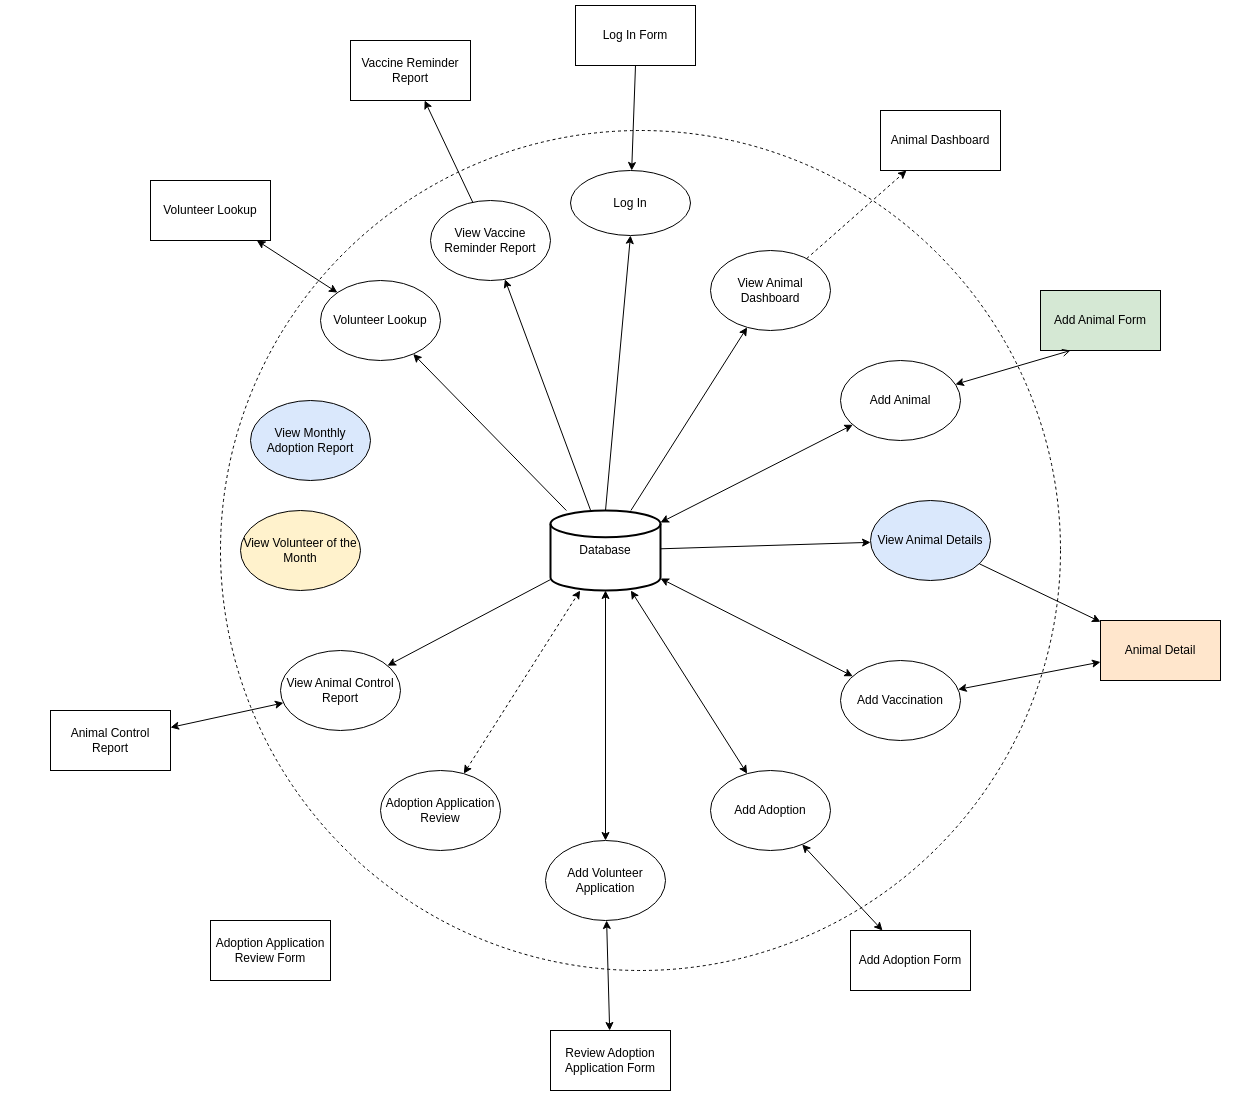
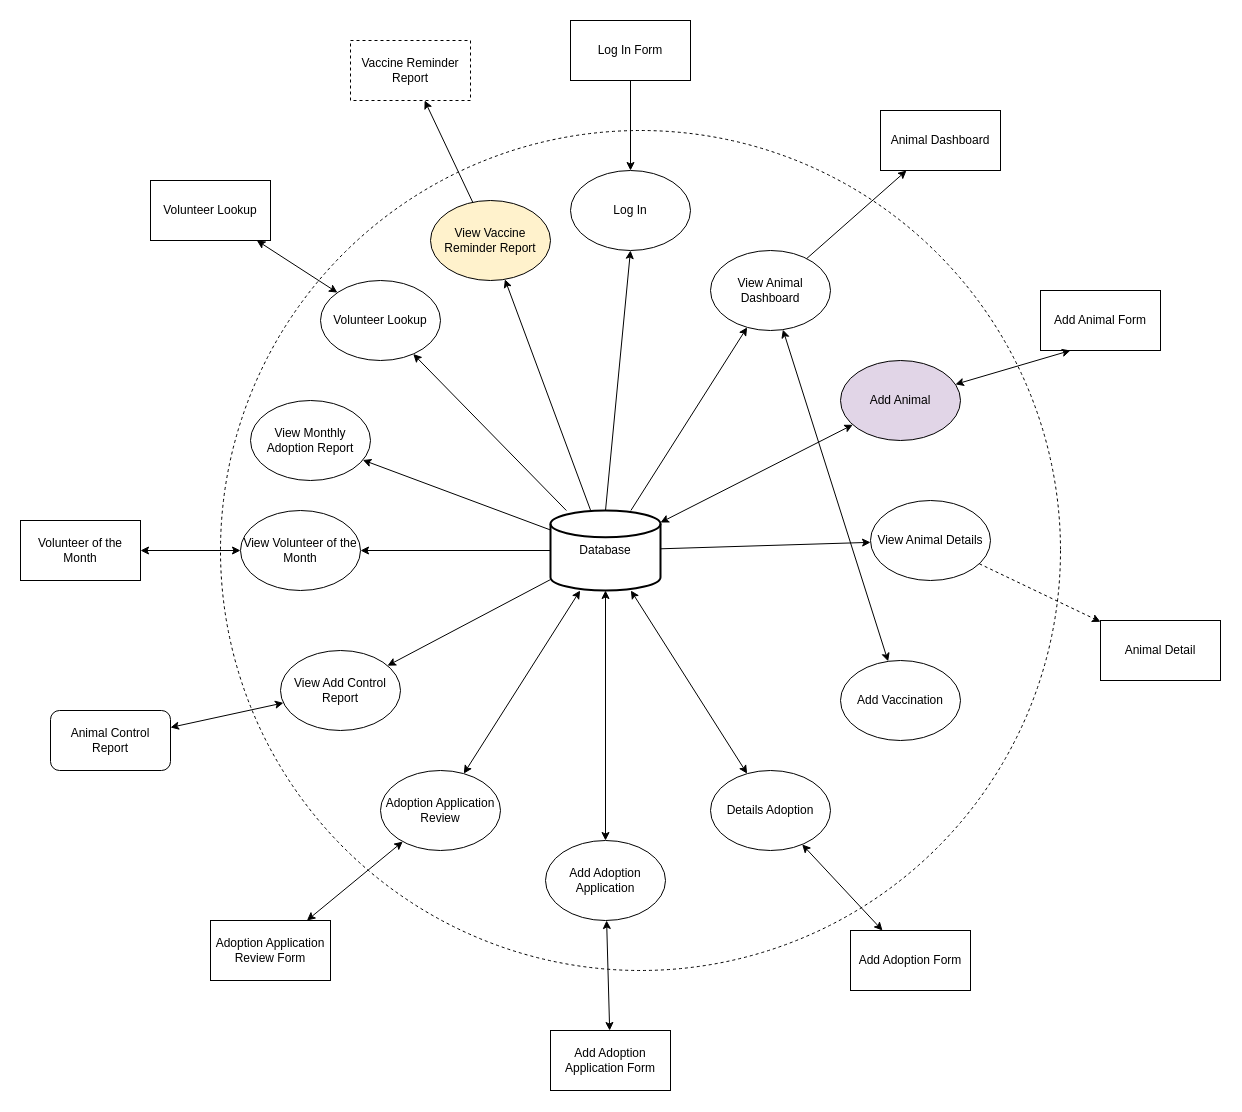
node "Log In Form": moved (636, 36) -> (631, 51)
node "Vaccine Reminder Report": style solid -> dashed
node "Log In": size 120x65 -> 120x80
edge "View Animal Dashboard" -> "Animal Dashboard": style dashed -> solid
node "View Vaccine Reminder Report": fillcolor #ffffff -> #fff2cc
node "Add Animal Form": fillcolor #d5e8d4 -> #ffffff
edge "Add Animal Form" -- "Add Animal": arrowhead open -> classic
node "Add Animal": fillcolor #ffffff -> #e1d5e7
node "View Monthly Adoption Report": fillcolor #dae8fc -> #ffffff
edge "Database" -> "View Monthly Adoption Report": added
node "View Animal Details": fillcolor #dae8fc -> #ffffff
node "Volunteer of the Month": added
edge "Volunteer of the Month" -- "View Volunteer of the Month": added
node "View Volunteer of the Month": fillcolor #fff2cc -> #ffffff
edge "Database" -> "View Volunteer of the Month": added
edge "View Animal Details" -> "Animal Detail": style solid -> dashed
edge "Database" -- "Add Vaccination": now "View Animal Dashboard" -- "Add Vaccination"
node "Animal Detail": fillcolor #ffe6cc -> #ffffff
edge "Animal Detail" -- "Add Vaccination": removed
edge "Database" -- "Adoption Application Review": style dashed -> solid
node "View Animal Control Report": label "View Animal Control Report" -> "View Add Control Report"
node "Animal Control Report": shape rectangle -> rounded rectangle
node "Add Adoption": label "Add Adoption" -> "Details Adoption"
edge "Adoption Application Review" -- "Adoption Application Review Form": added
node "Add Volunteer Application": label "Add Volunteer Application" -> "Add Adoption Application"
node "Review Adoption Application Form": label "Review Adoption Application Form" -> "Add Adoption Application Form"
